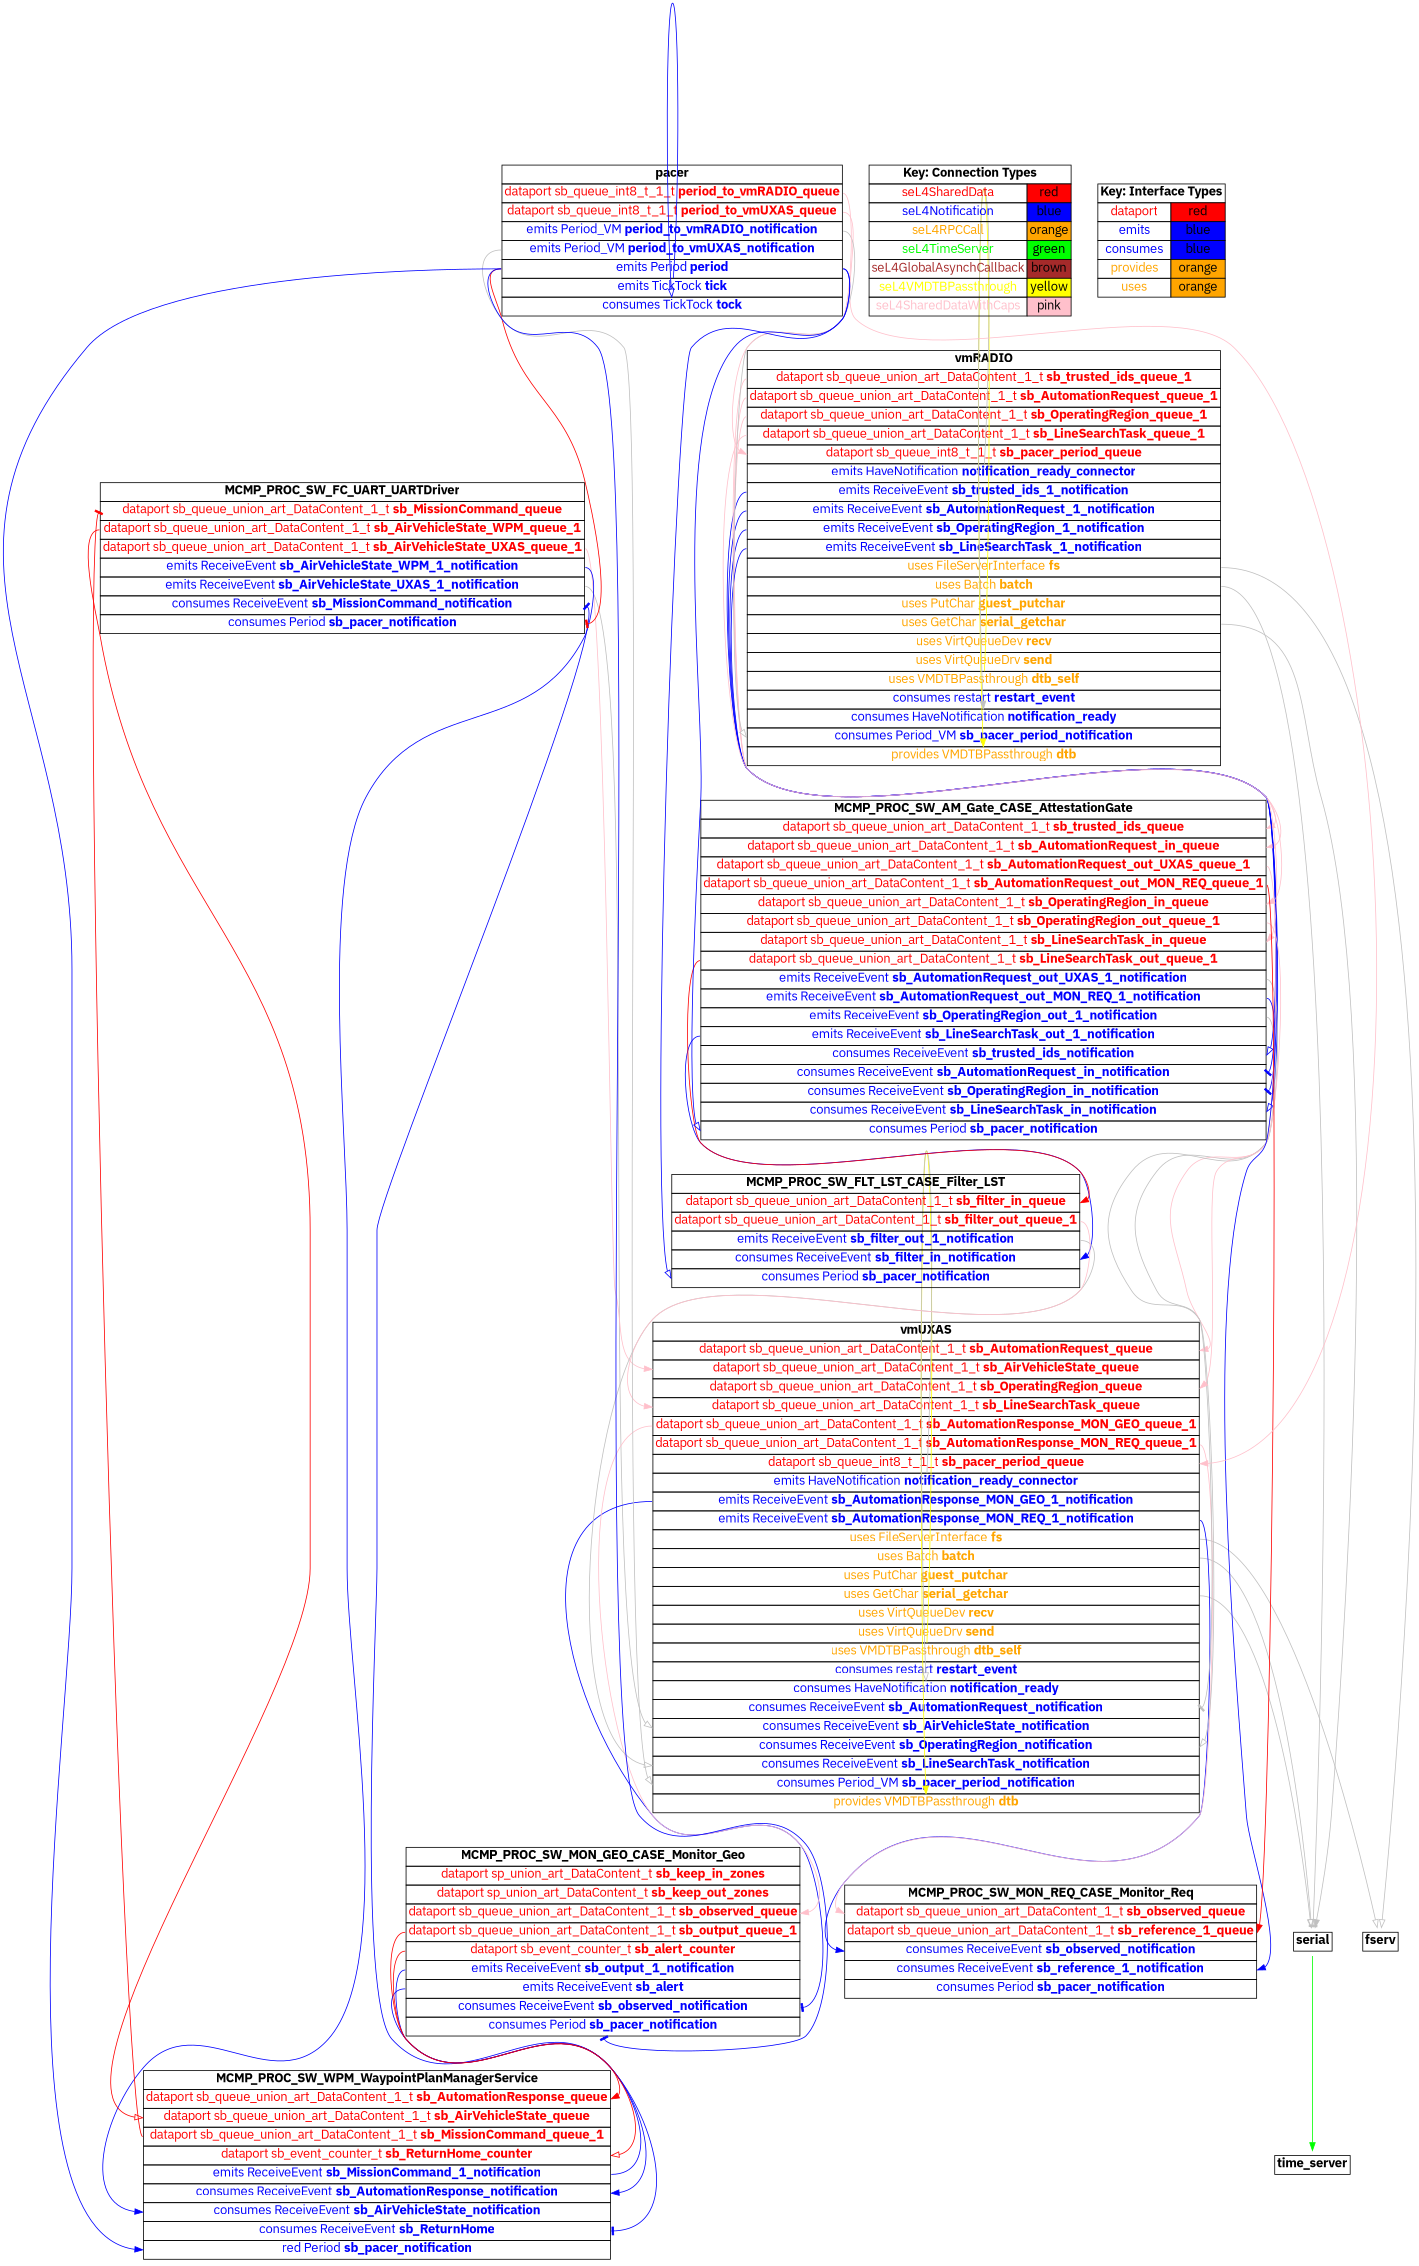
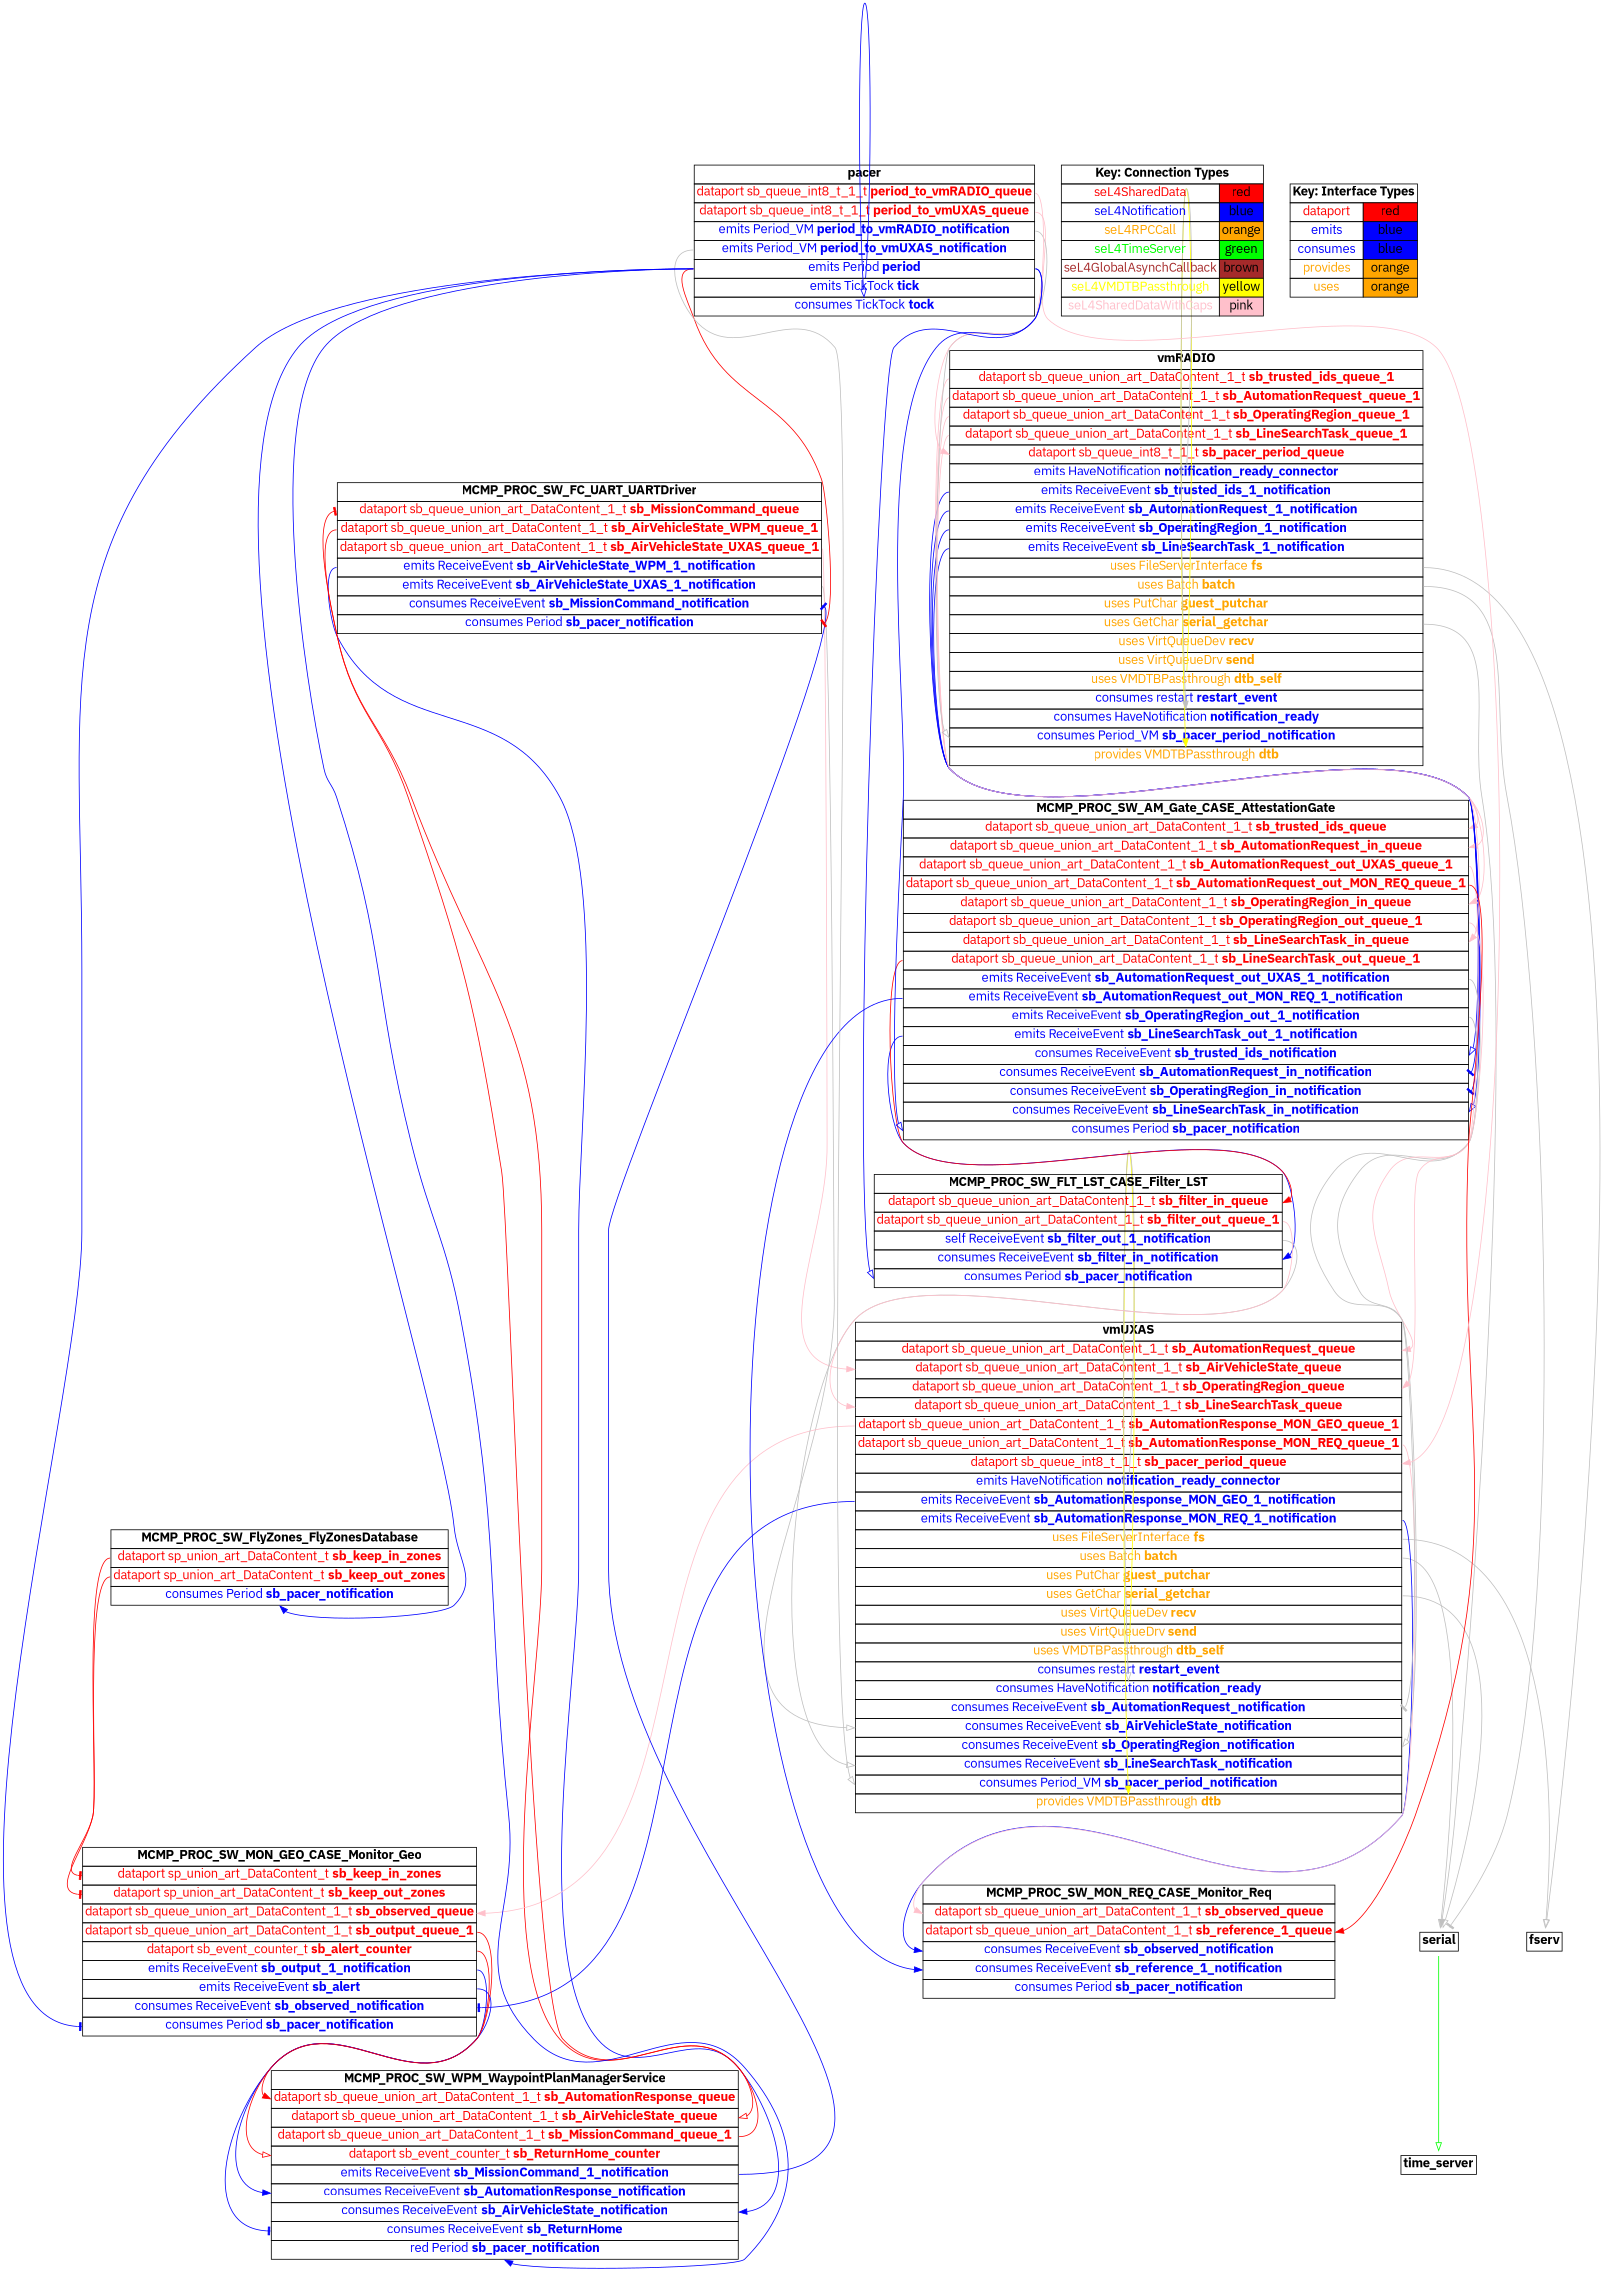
node "MCMP_PROC_SW_FLT_LST_CASE_Filter_LST": text "emits ReceiveEvent" -> "self ReceiveEvent"
node "MCMP_PROC_SW_FlyZones_FlyZonesDatabase": added
edge "serial" -> "time_server": arrowhead normal -> onormal
